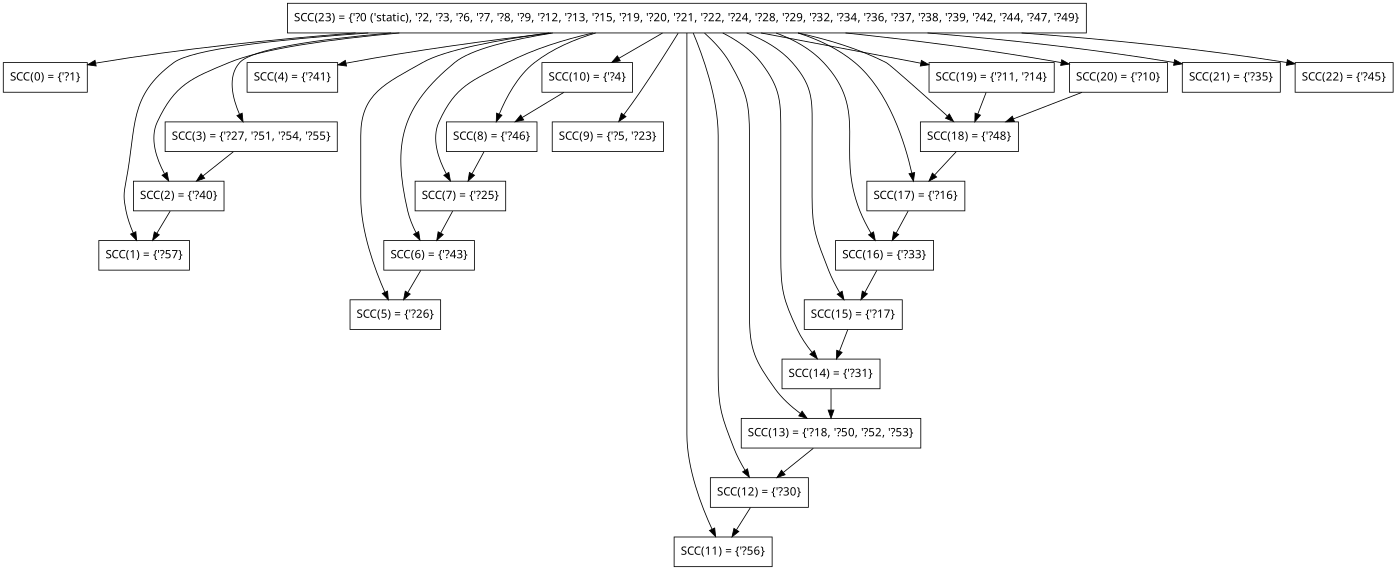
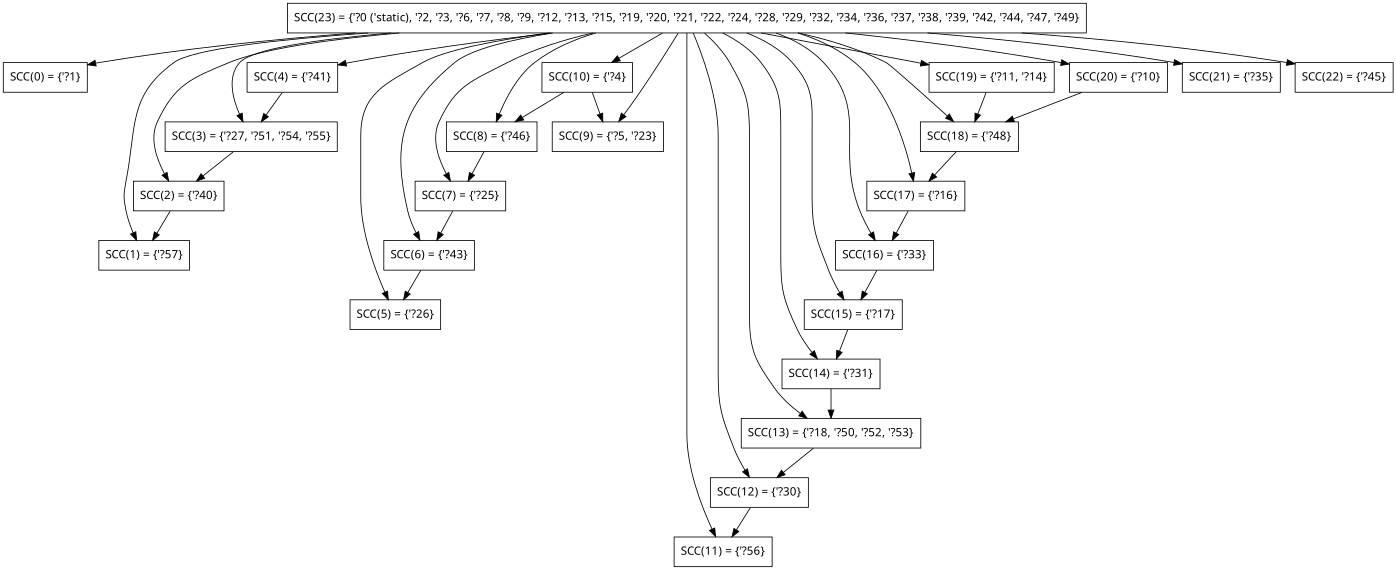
edge "SCC(10) = {'?4}" -> "SCC(9) = {'?5, '?23}": added
edge "SCC(4) = {'?41}" -> "SCC(3) = {'?27, '?51, '?54, '?55}": added
